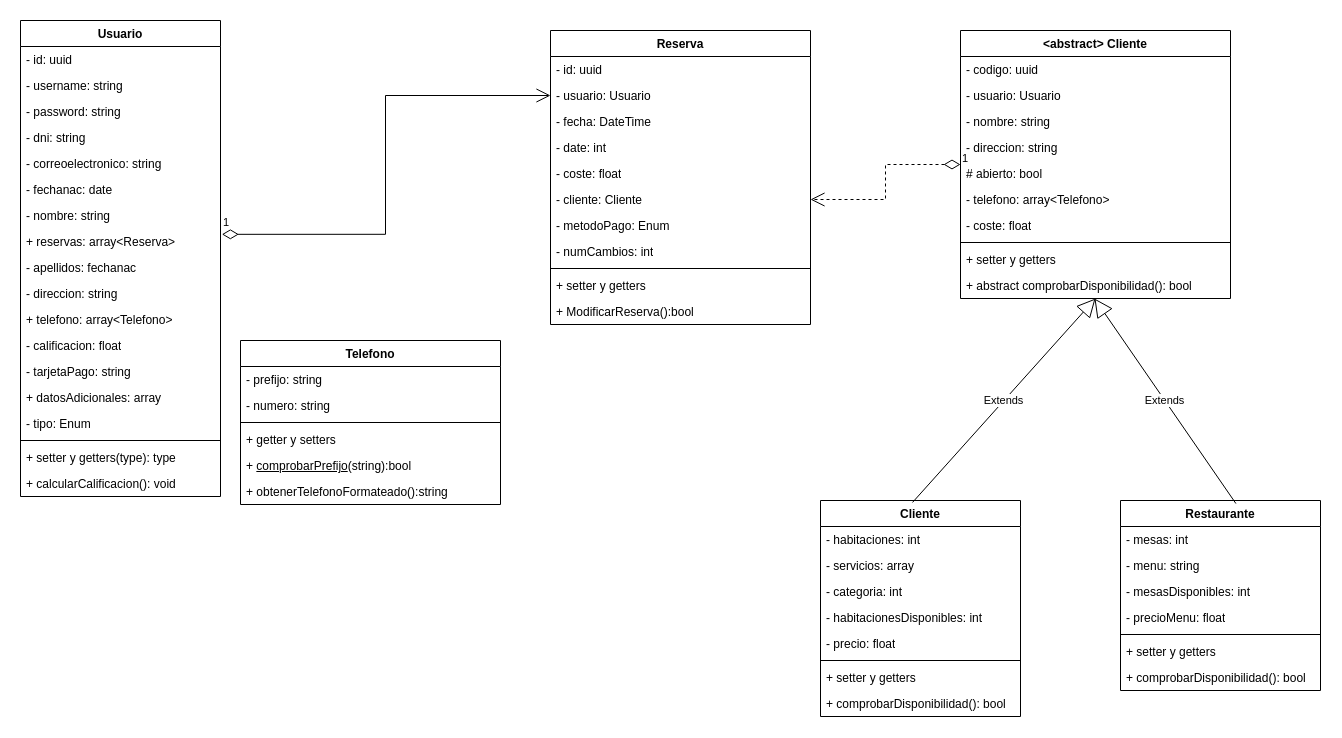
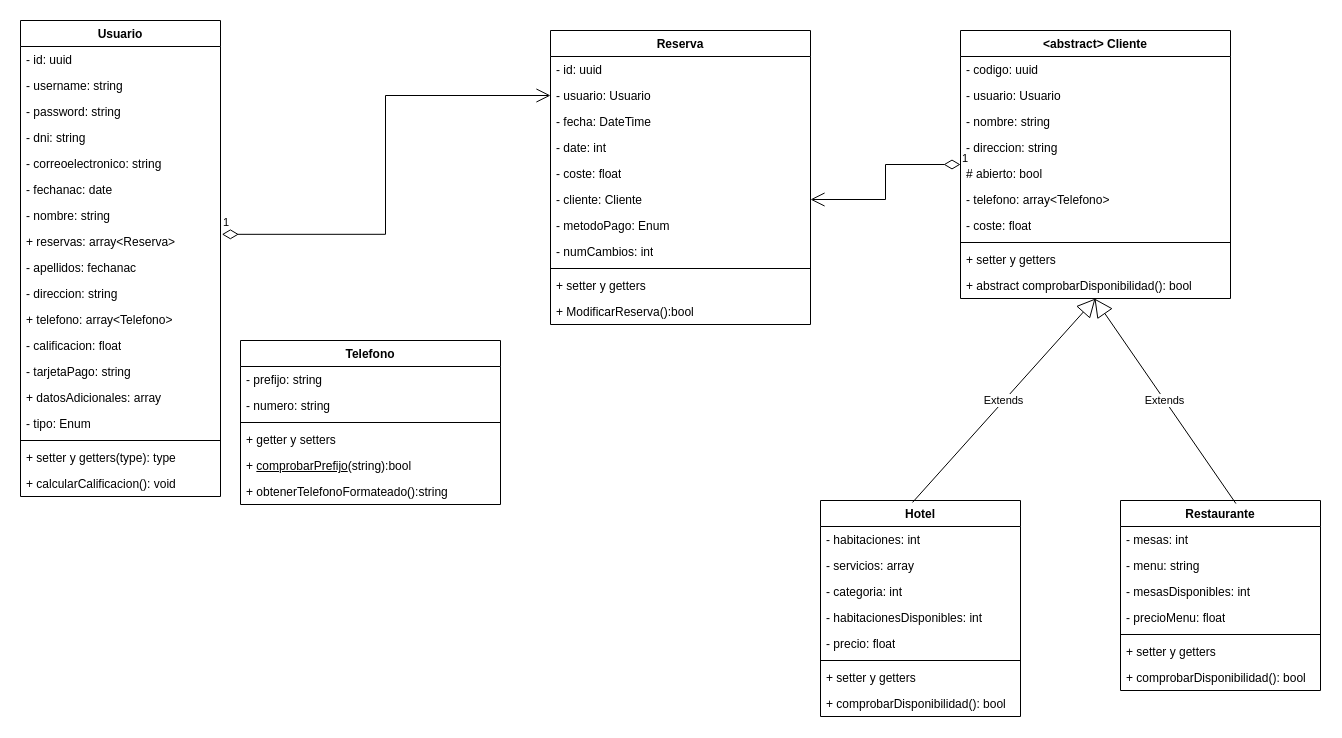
edge "<abstract> Cliente" -- "- cliente: Cliente": style dashed -> solid
node "Cliente": label "Cliente" -> "Hotel"
